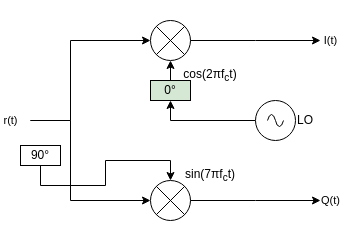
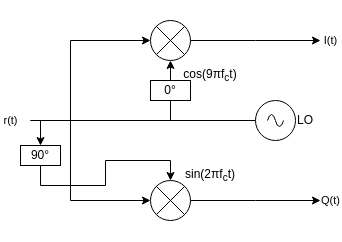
node "cos(2πfct)": label "cos(2πfct)" -> "cos(9πfct)"
node "0°": fillcolor #d5e8d4 -> #ffffff
edge "LO" -> "0°": arrowhead classic -> none
edge "LO" -> "90°": added
node "sin(7πfct)": label "sin(7πfct)" -> "sin(2πfct)"
